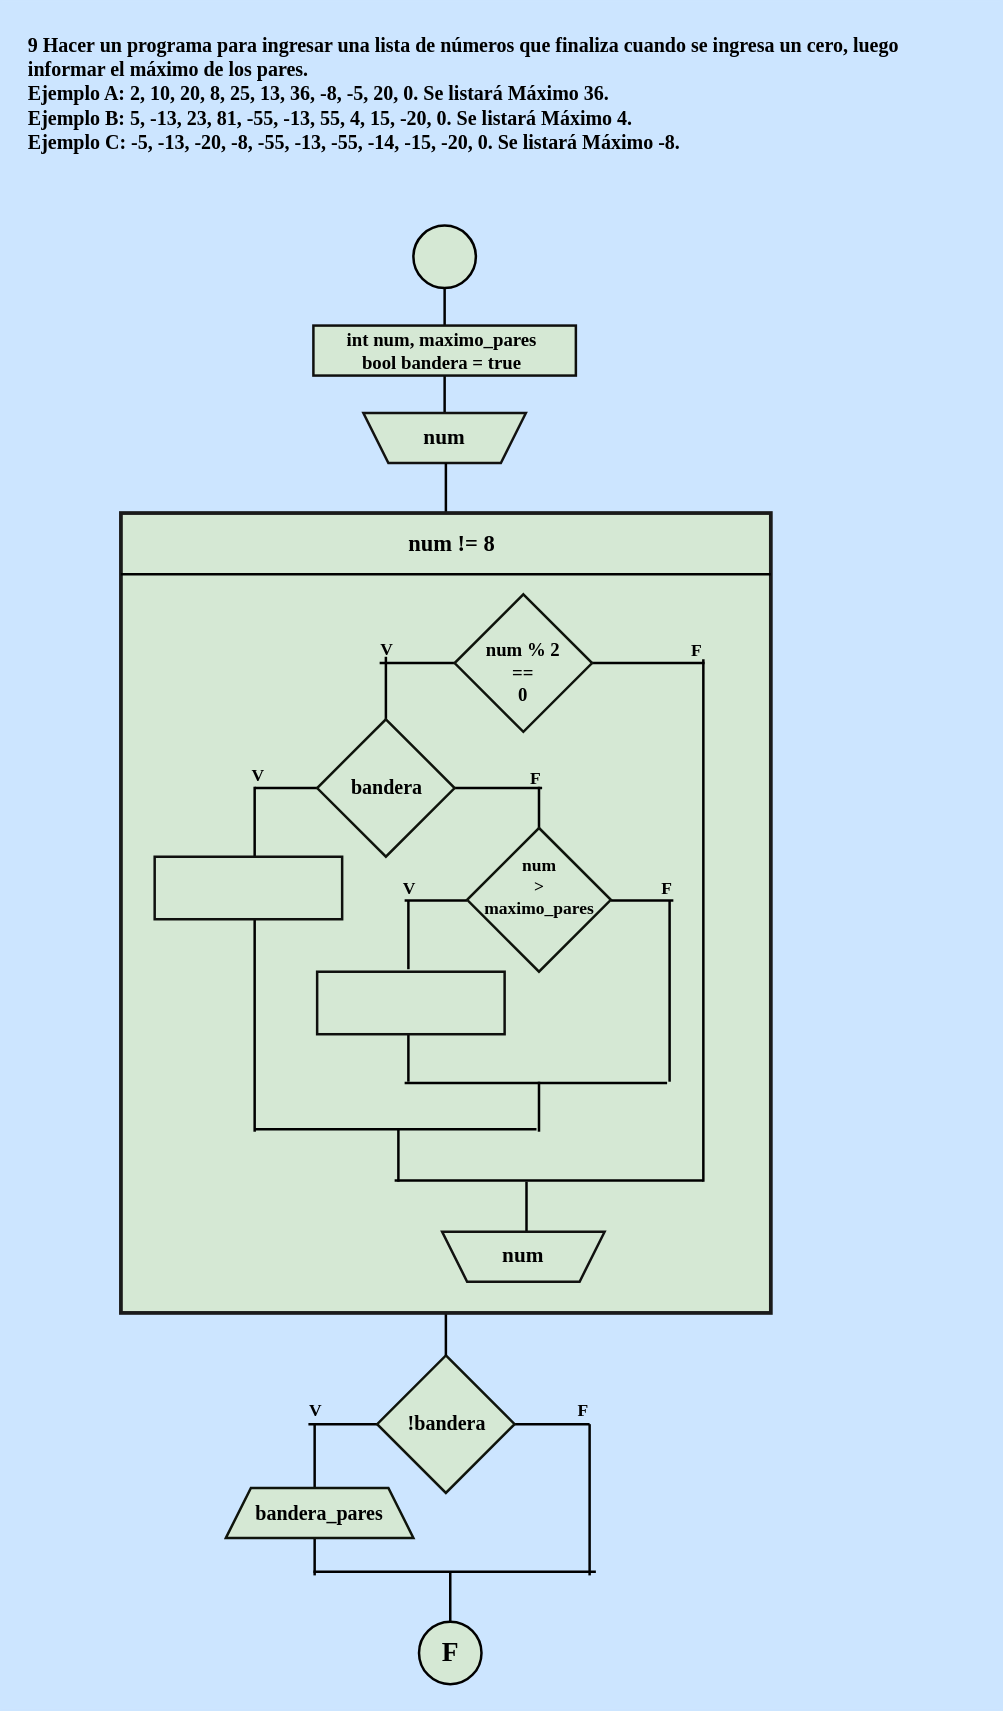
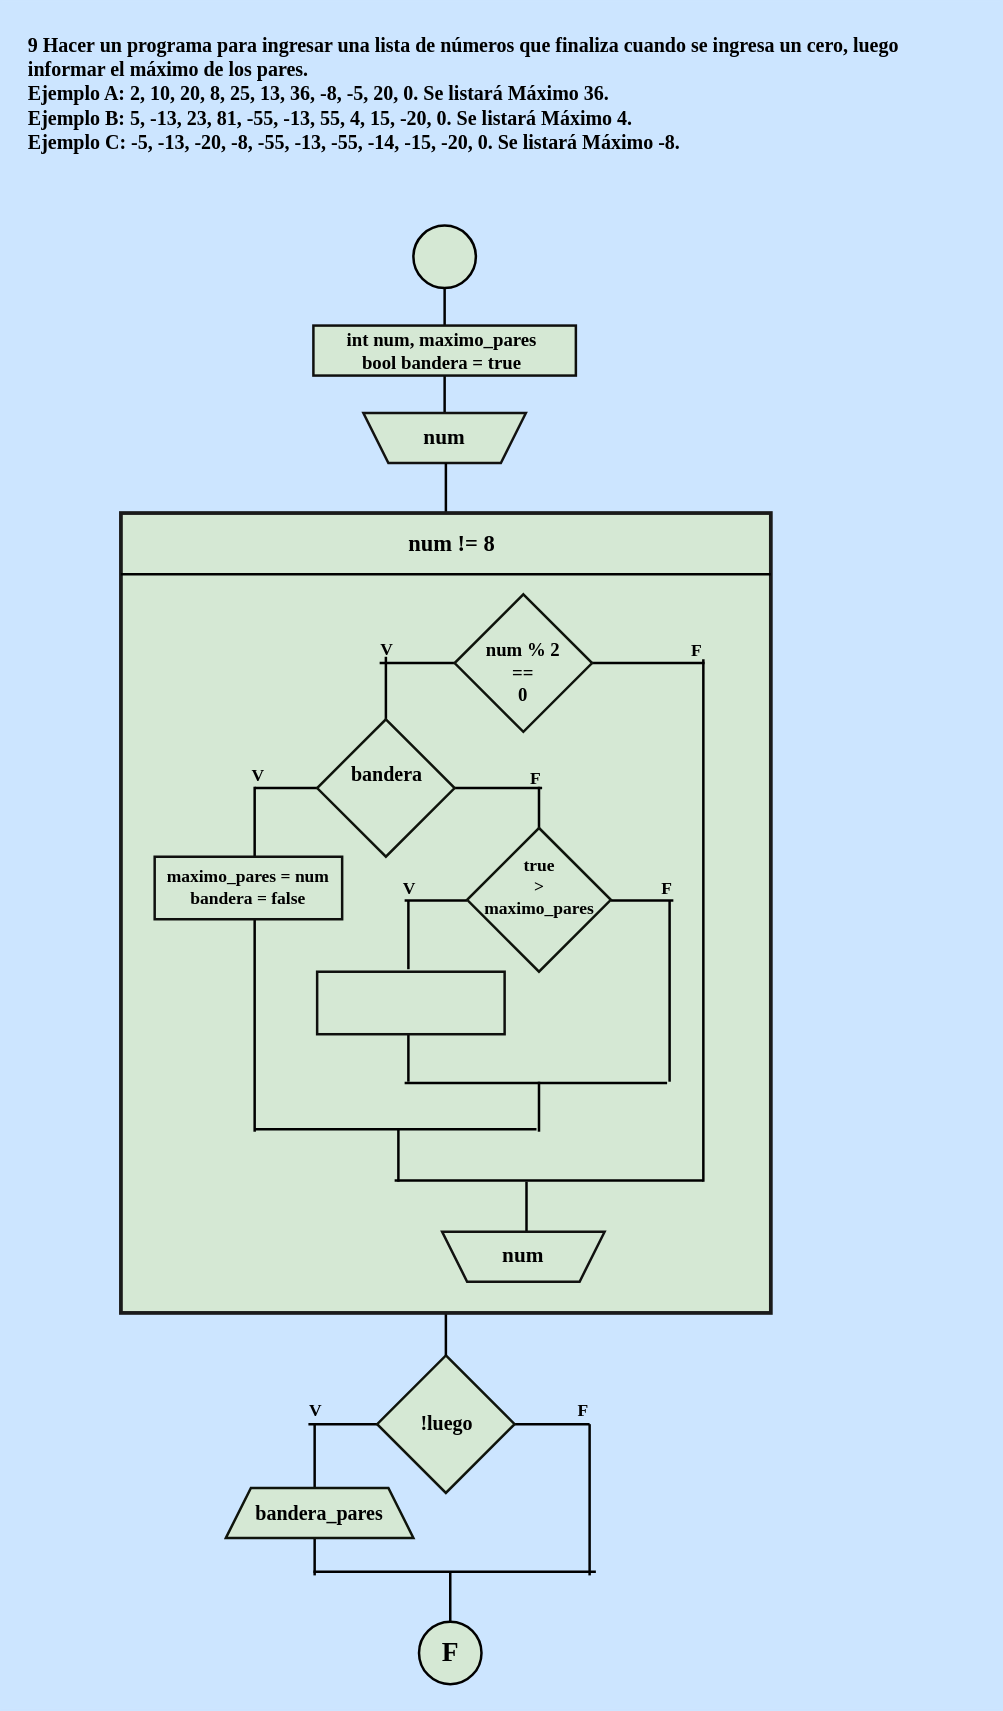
node "bandera": moved (387, 786) -> (387, 774)
node "maximo_pares = num bandera = false": added
node "num > maximo_pares": label "num > maximo_pares" -> "true > maximo_pares"
node "!bandera": label "!bandera" -> "!luego"
